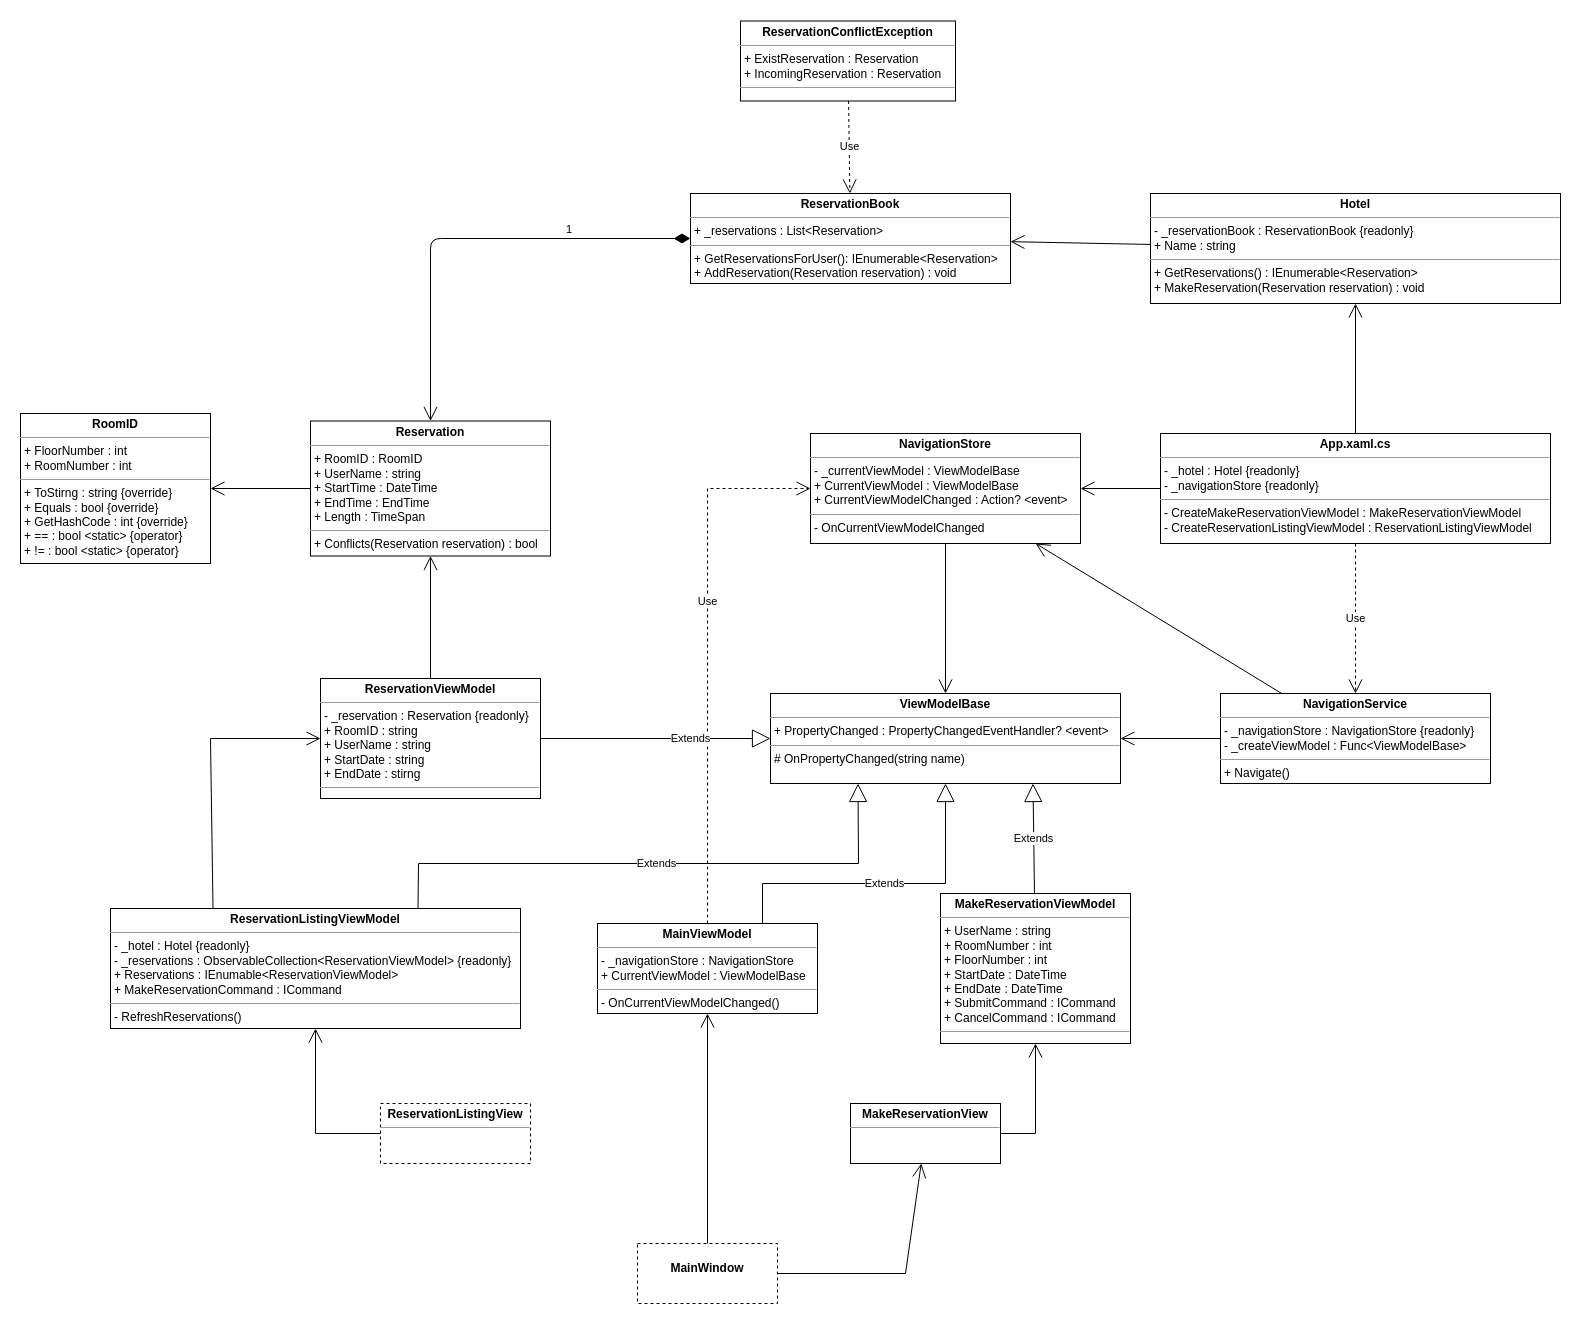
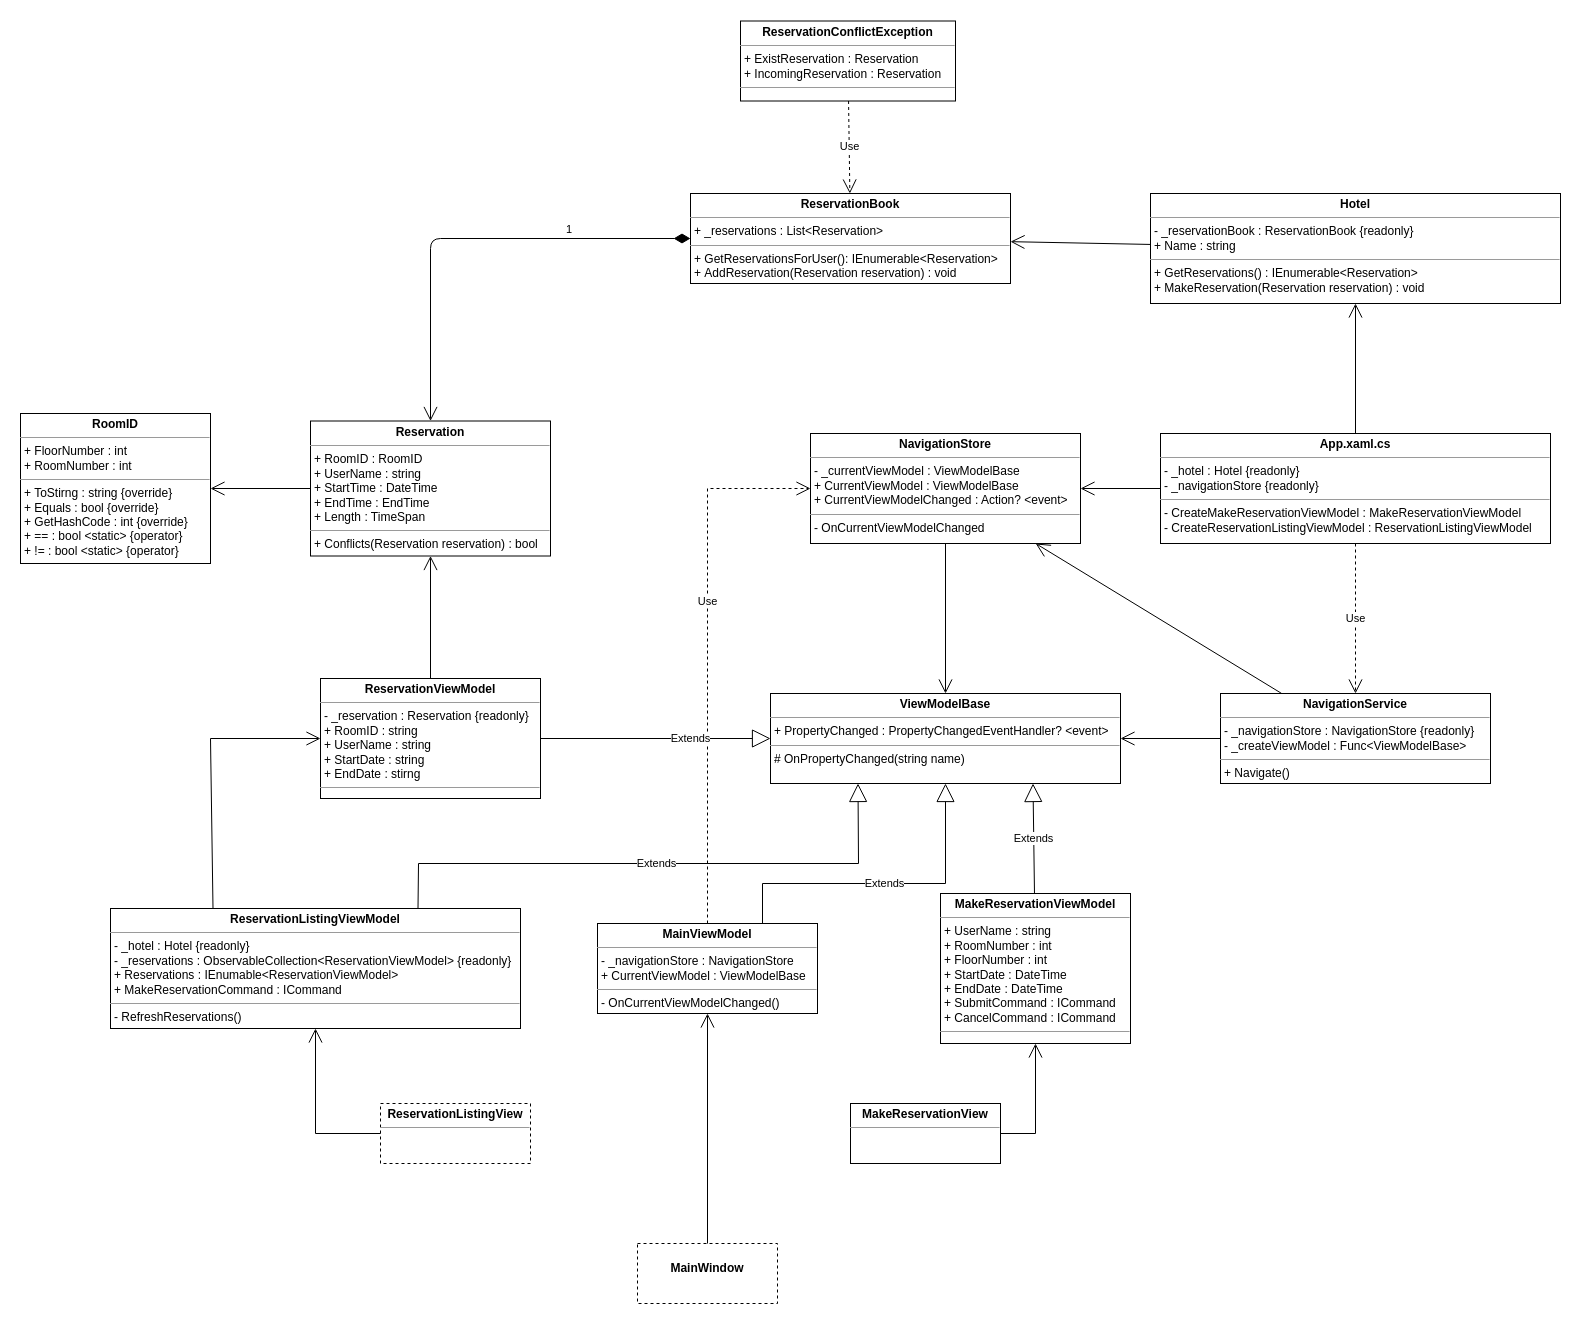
edge "MainWindow" -> "MakeReservationView": removed
